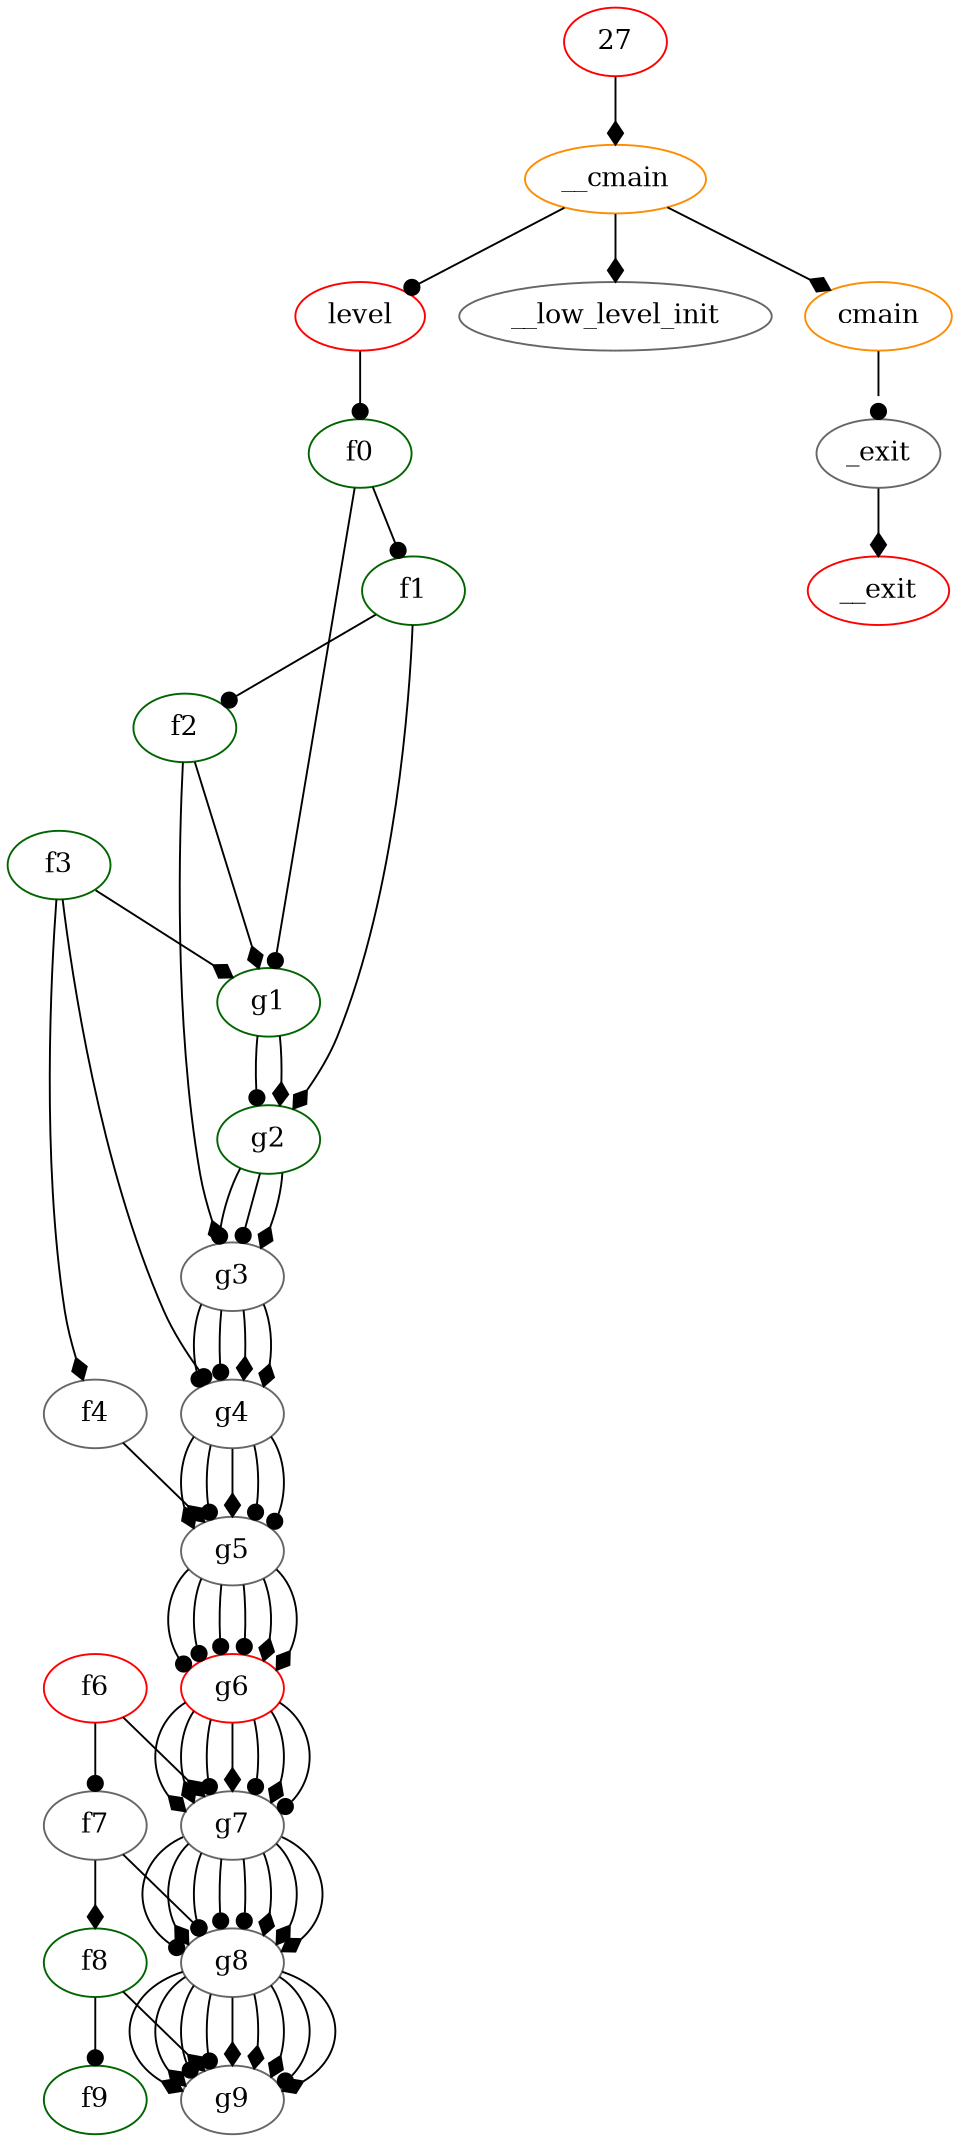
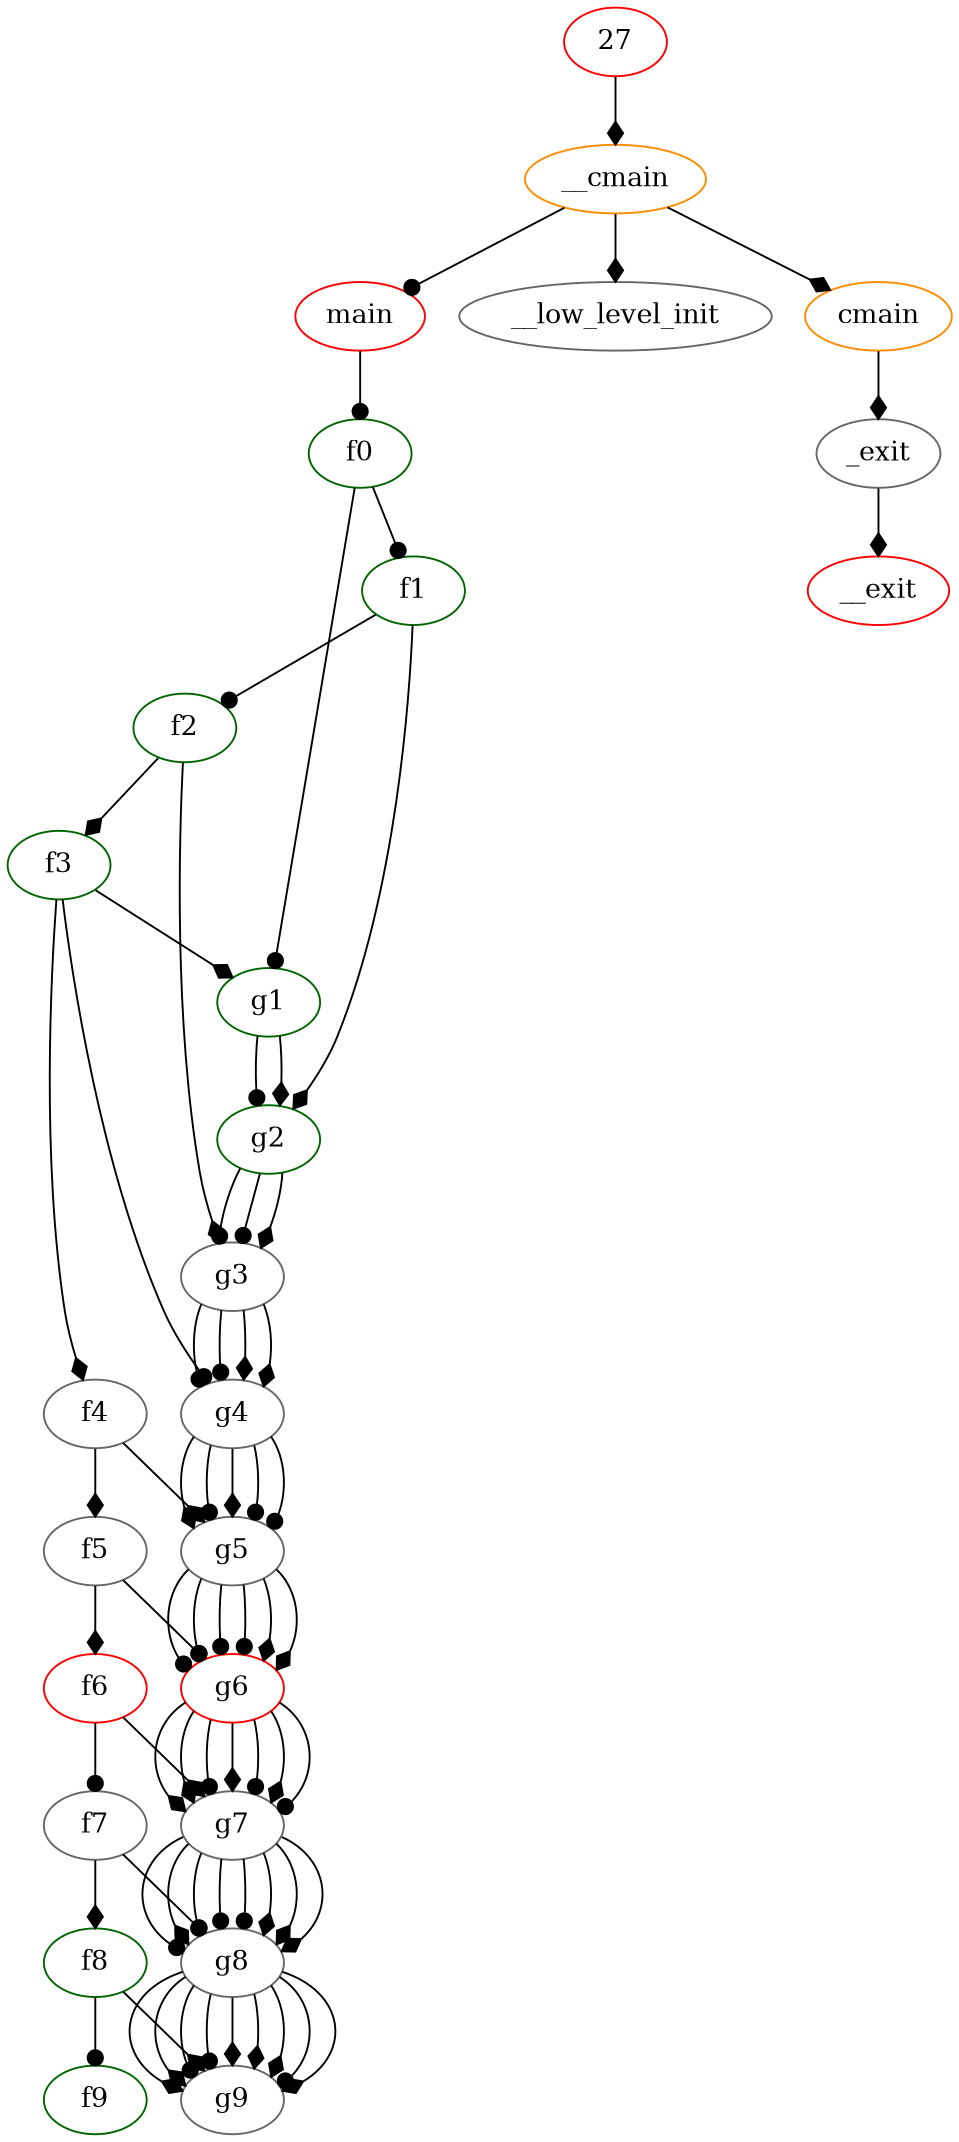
node "level": label "level" -> "main"
edge "cmain" -> "_exit": arrowhead dot -> diamond
edge "f2" -> "g1": now "f2" -> "f3"
node "f5": added
